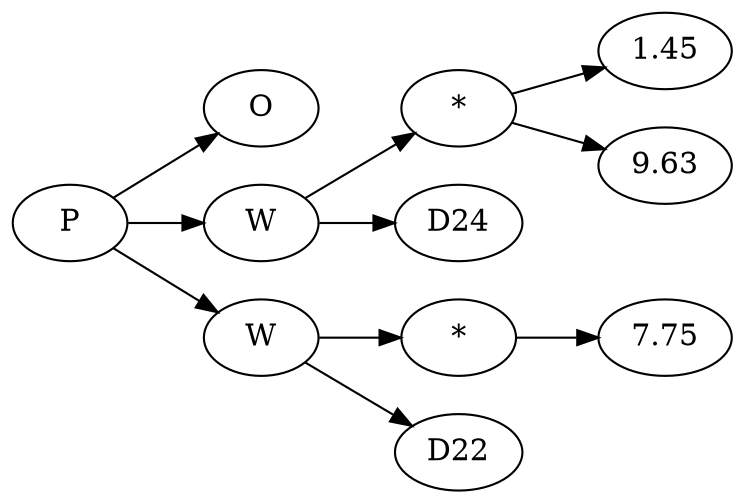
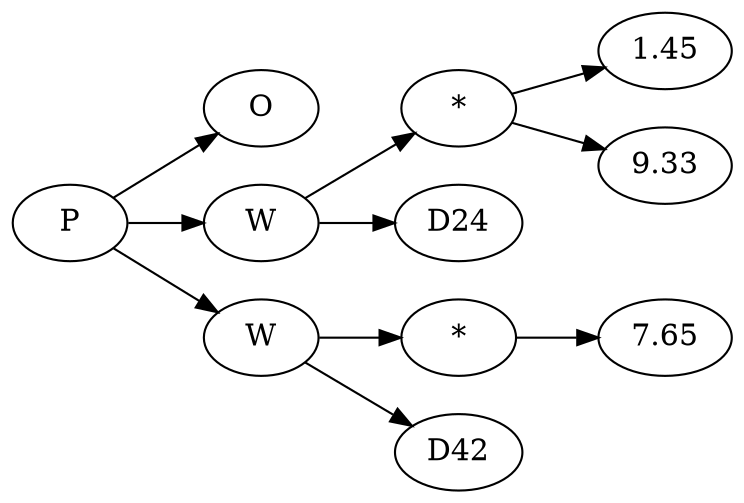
node "9.63": label "9.63" -> "9.33"
node "7.75": label "7.75" -> "7.65"
node "D22": label "D22" -> "D42"
